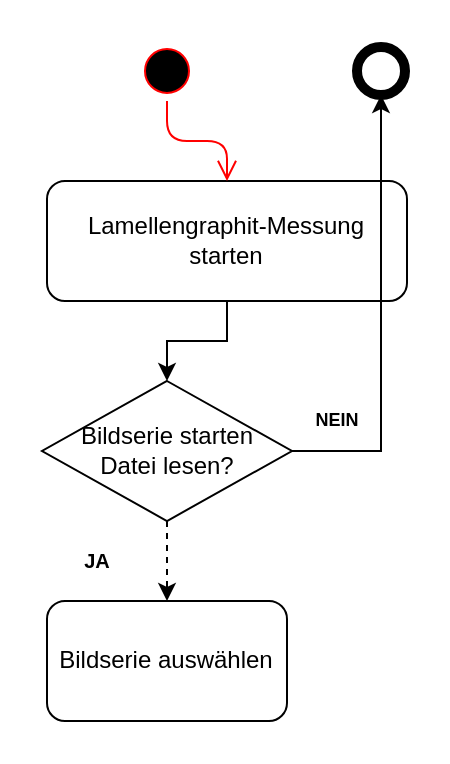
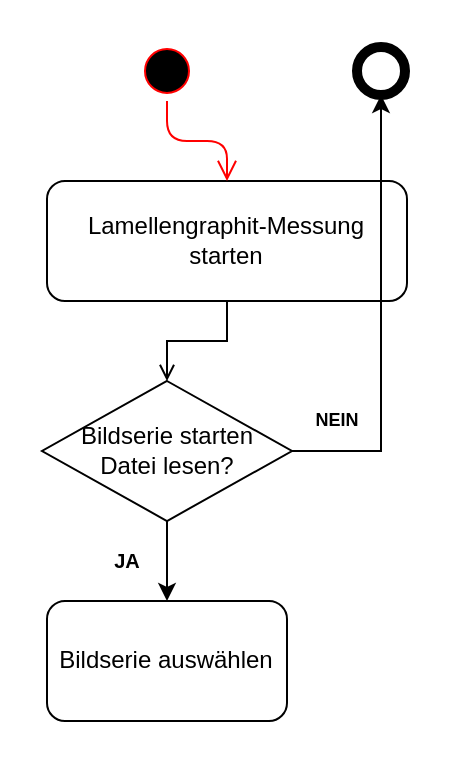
edge "Lamellengraphit-Messung starten" -> "Bildserie starten Datei lesen?": arrowhead classic -> open
edge "Bildserie starten Datei lesen?" -> "Bildserie auswählen": style dashed -> solid
node "JA": moved (97, 561) -> (127, 561)
